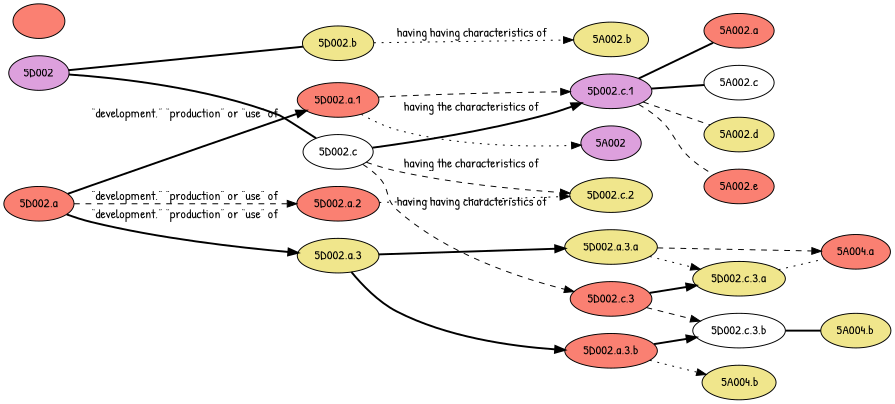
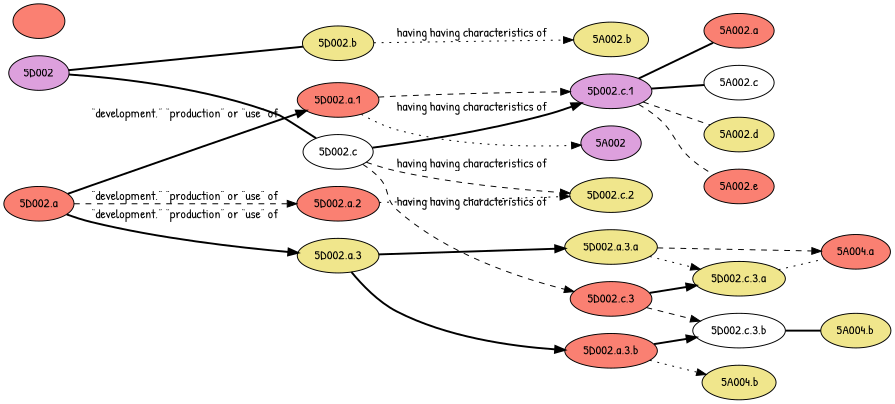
edge "5D002.c" -> "5D002.c.1": label "having the characteristics of" -> "having having characteristics of"
edge "5D002.c" -> "5D002.c.2": label "having the characteristics of" -> "having having characteristics of"
